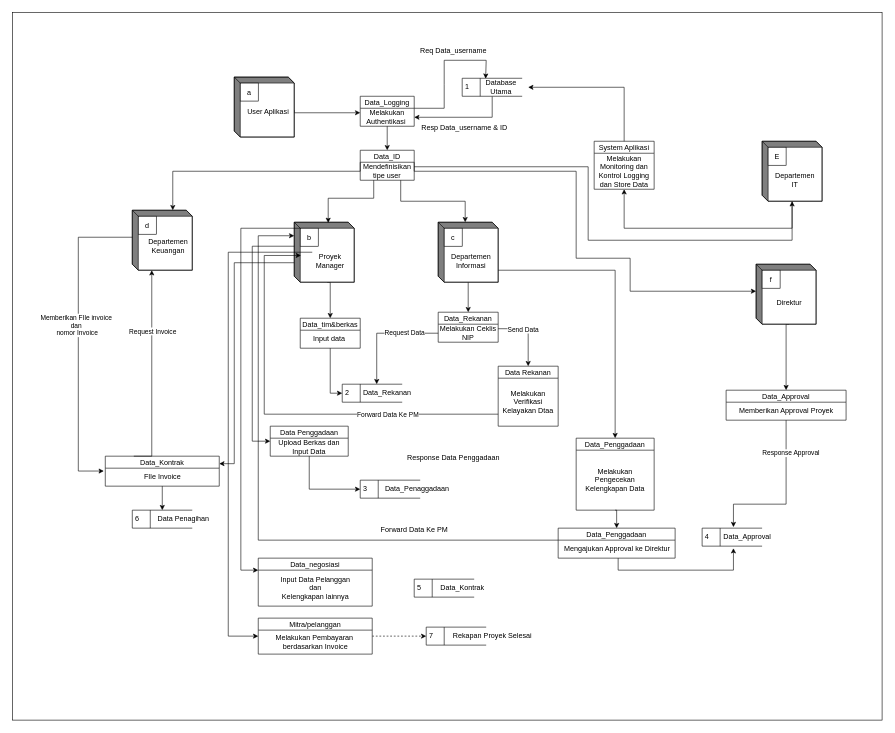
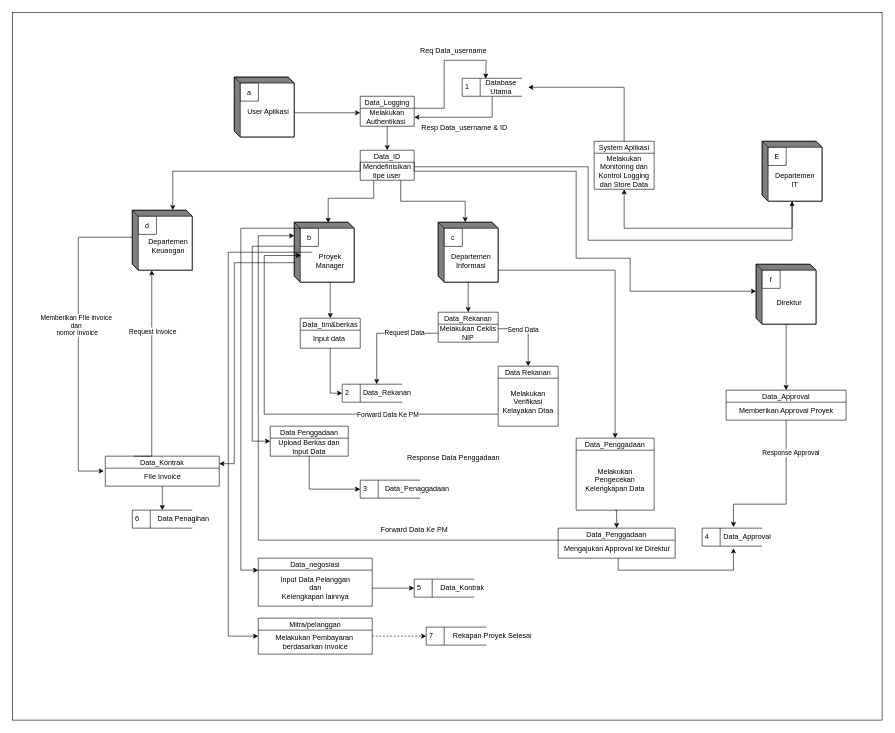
edge "Input Data Pelanggan dan Kelengkapan lainnya" -> "5": added
